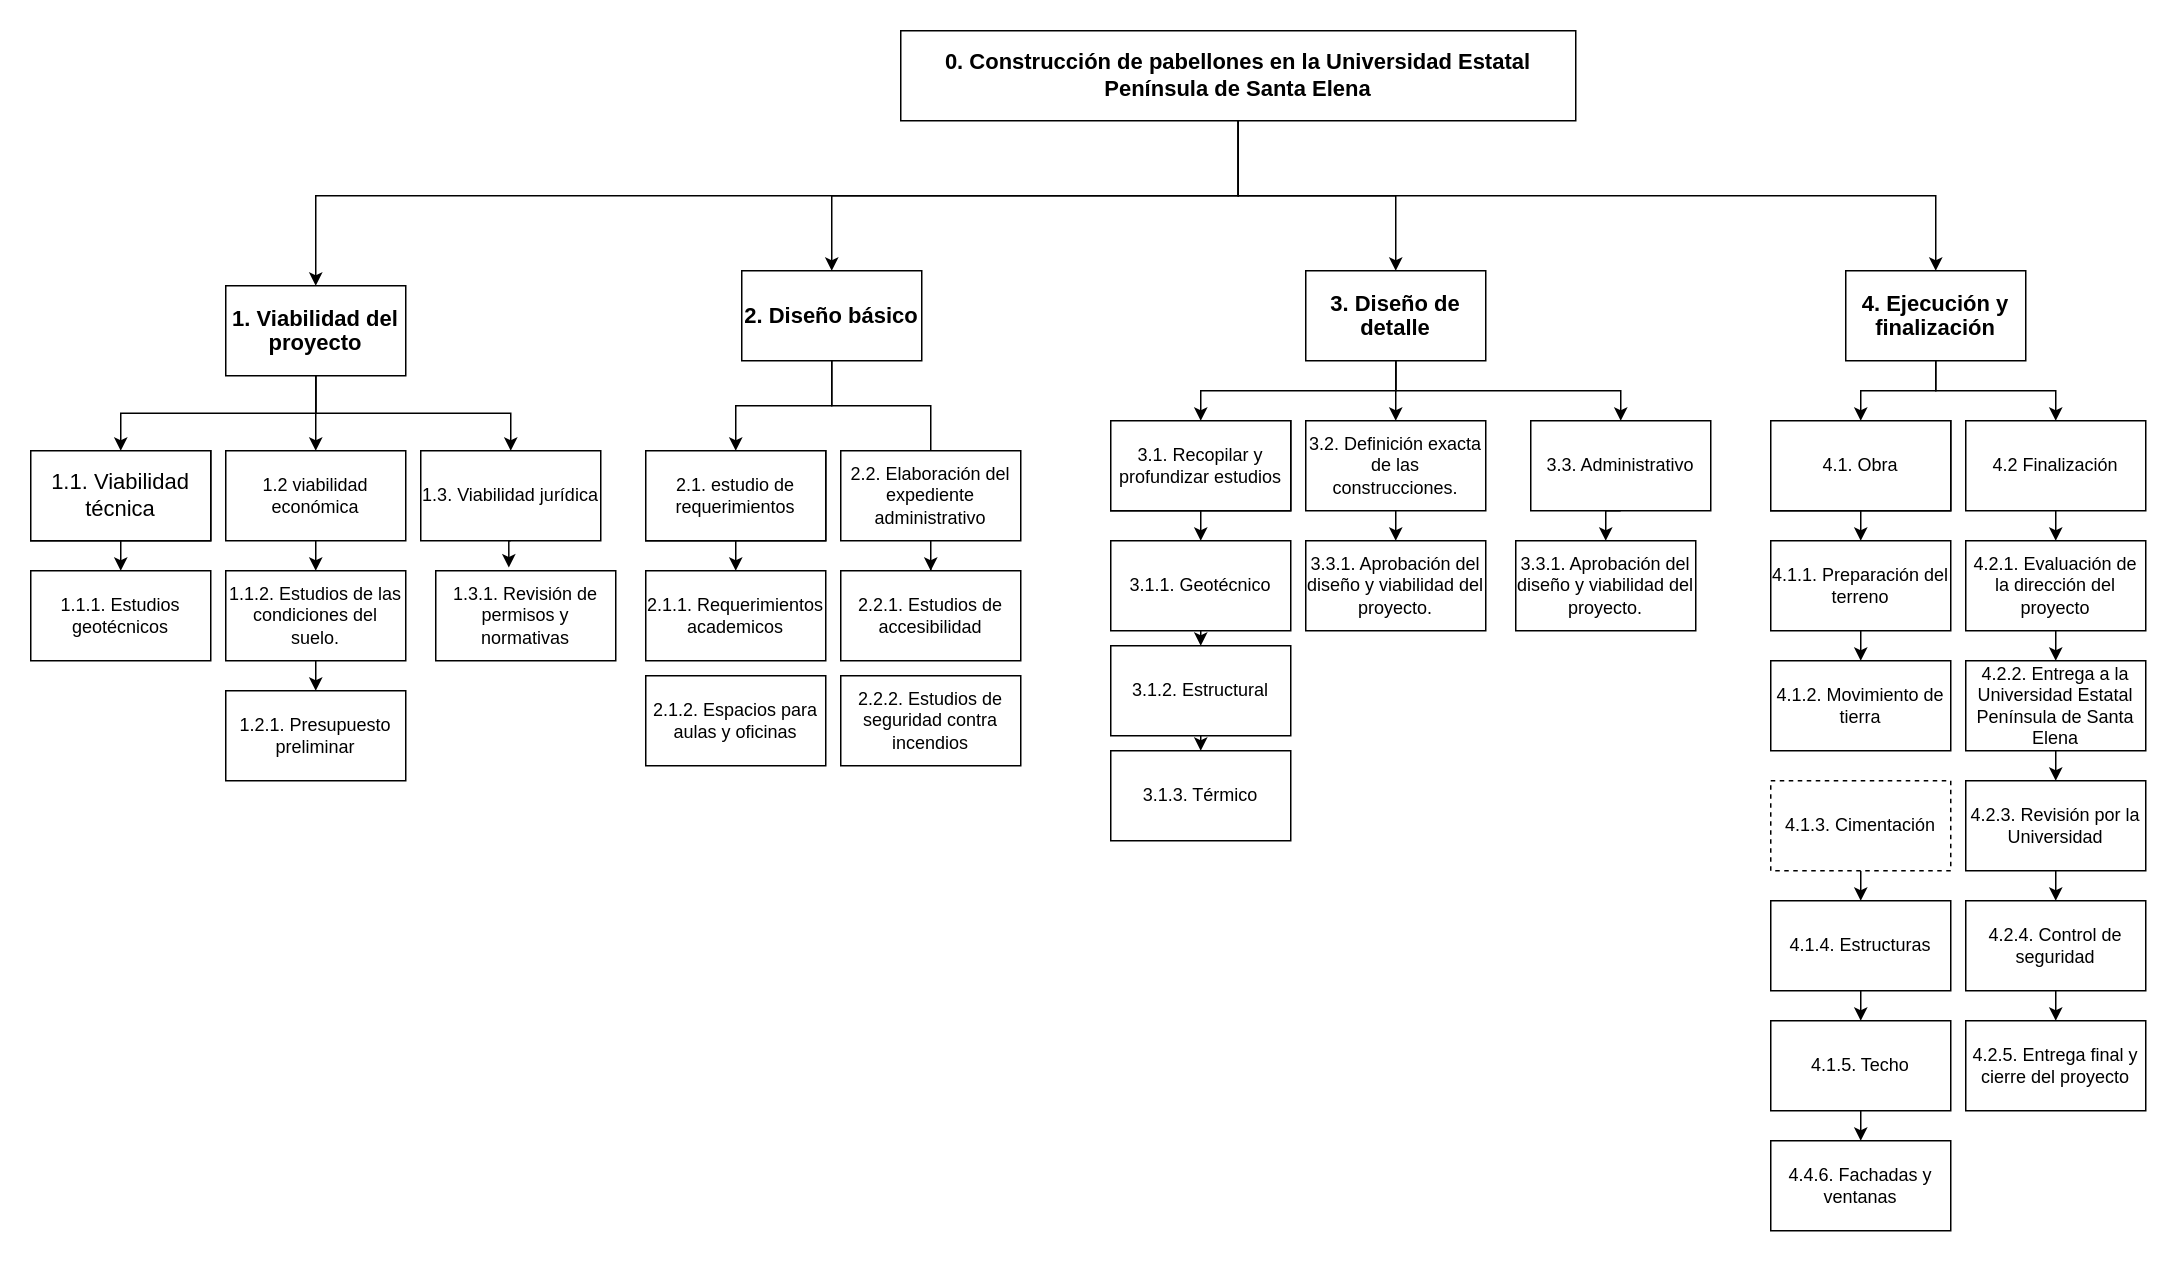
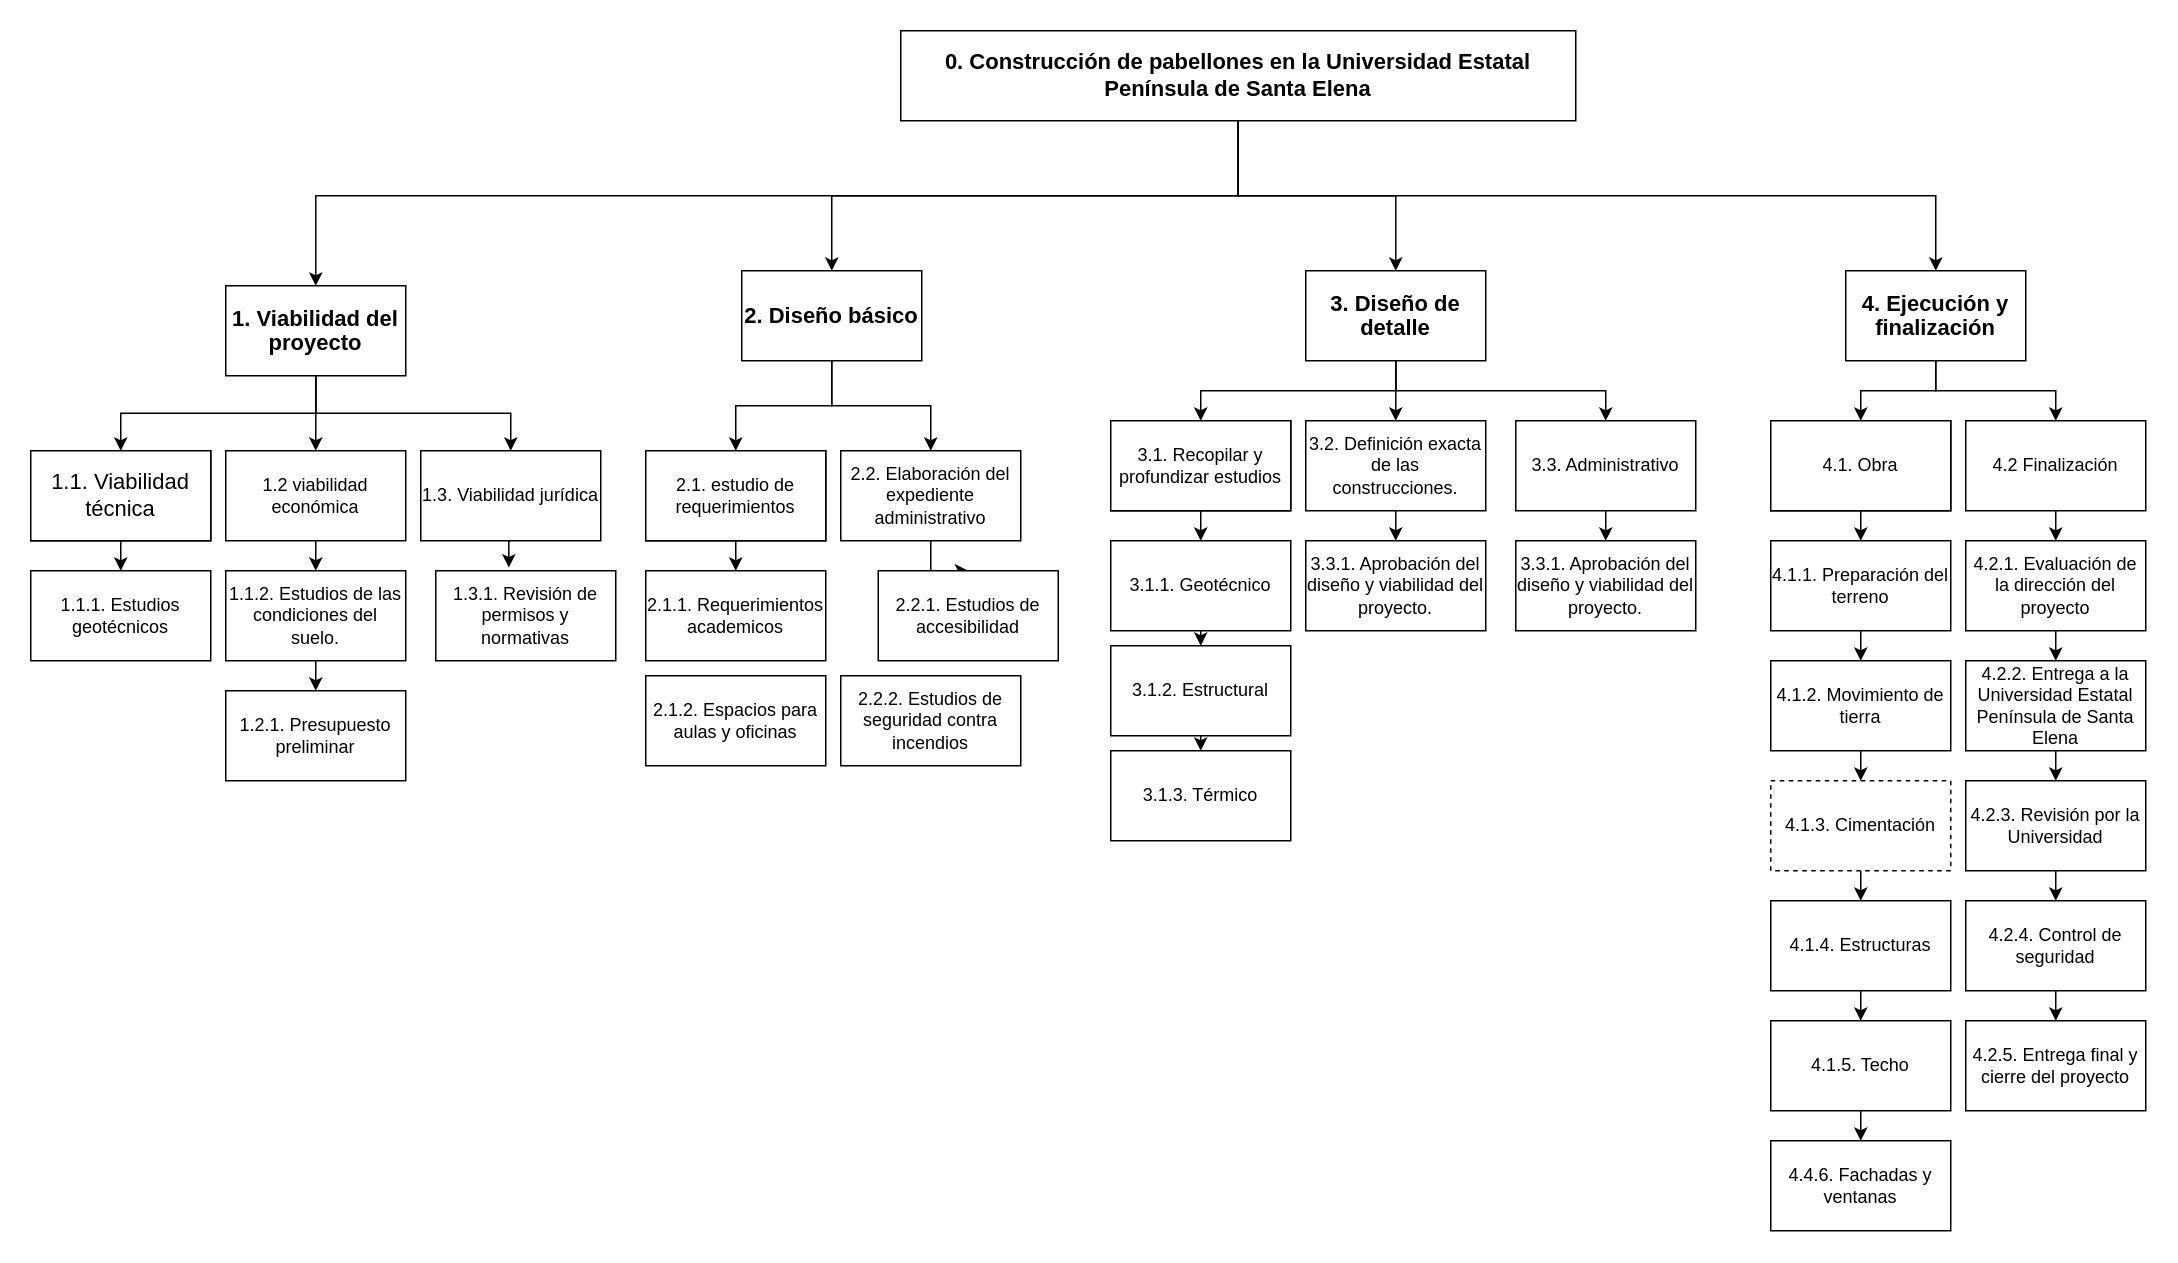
edge "2. Diseño básico" -- "2.2. Elaboración del expediente administrativo": arrowhead none -> classic
node "3.3. Administrativo": moved (1621, 466) -> (1606, 466)
node "2.2.1. Estudios de accesibilidad": moved (931, 616) -> (968, 616)
edge "4.1.2. Movimiento de tierra" -> "4.1.3. Cimentación": added
